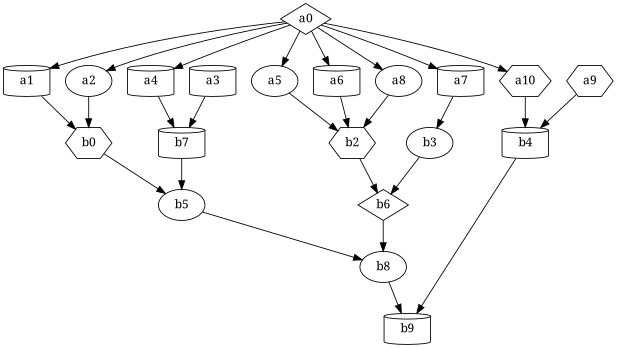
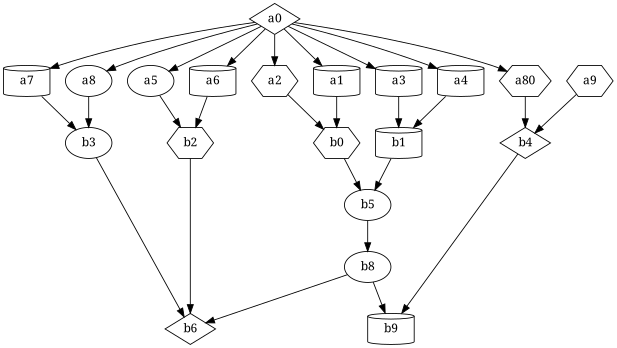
edge "a0" -> "a3": added
node "a2": shape ellipse -> hexagon
node "a10": label "a10" -> "a80"
edge "a8" -> "b2": now "a8" -> "b3"
node "b7": label "b7" -> "b1"
node "b4": shape cylinder -> diamond
edge "b6" -> "b8": reversed
